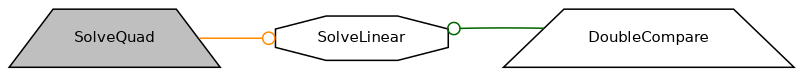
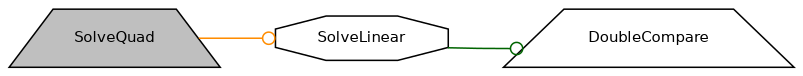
edge "DoubleCompare" -> "SolveLinear": reversed
